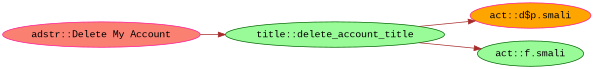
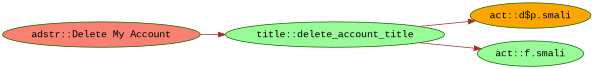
node "act::d$p.smali": color deeppink -> darkgreen
node "adstr::Delete My Account": color deeppink -> darkgreen
